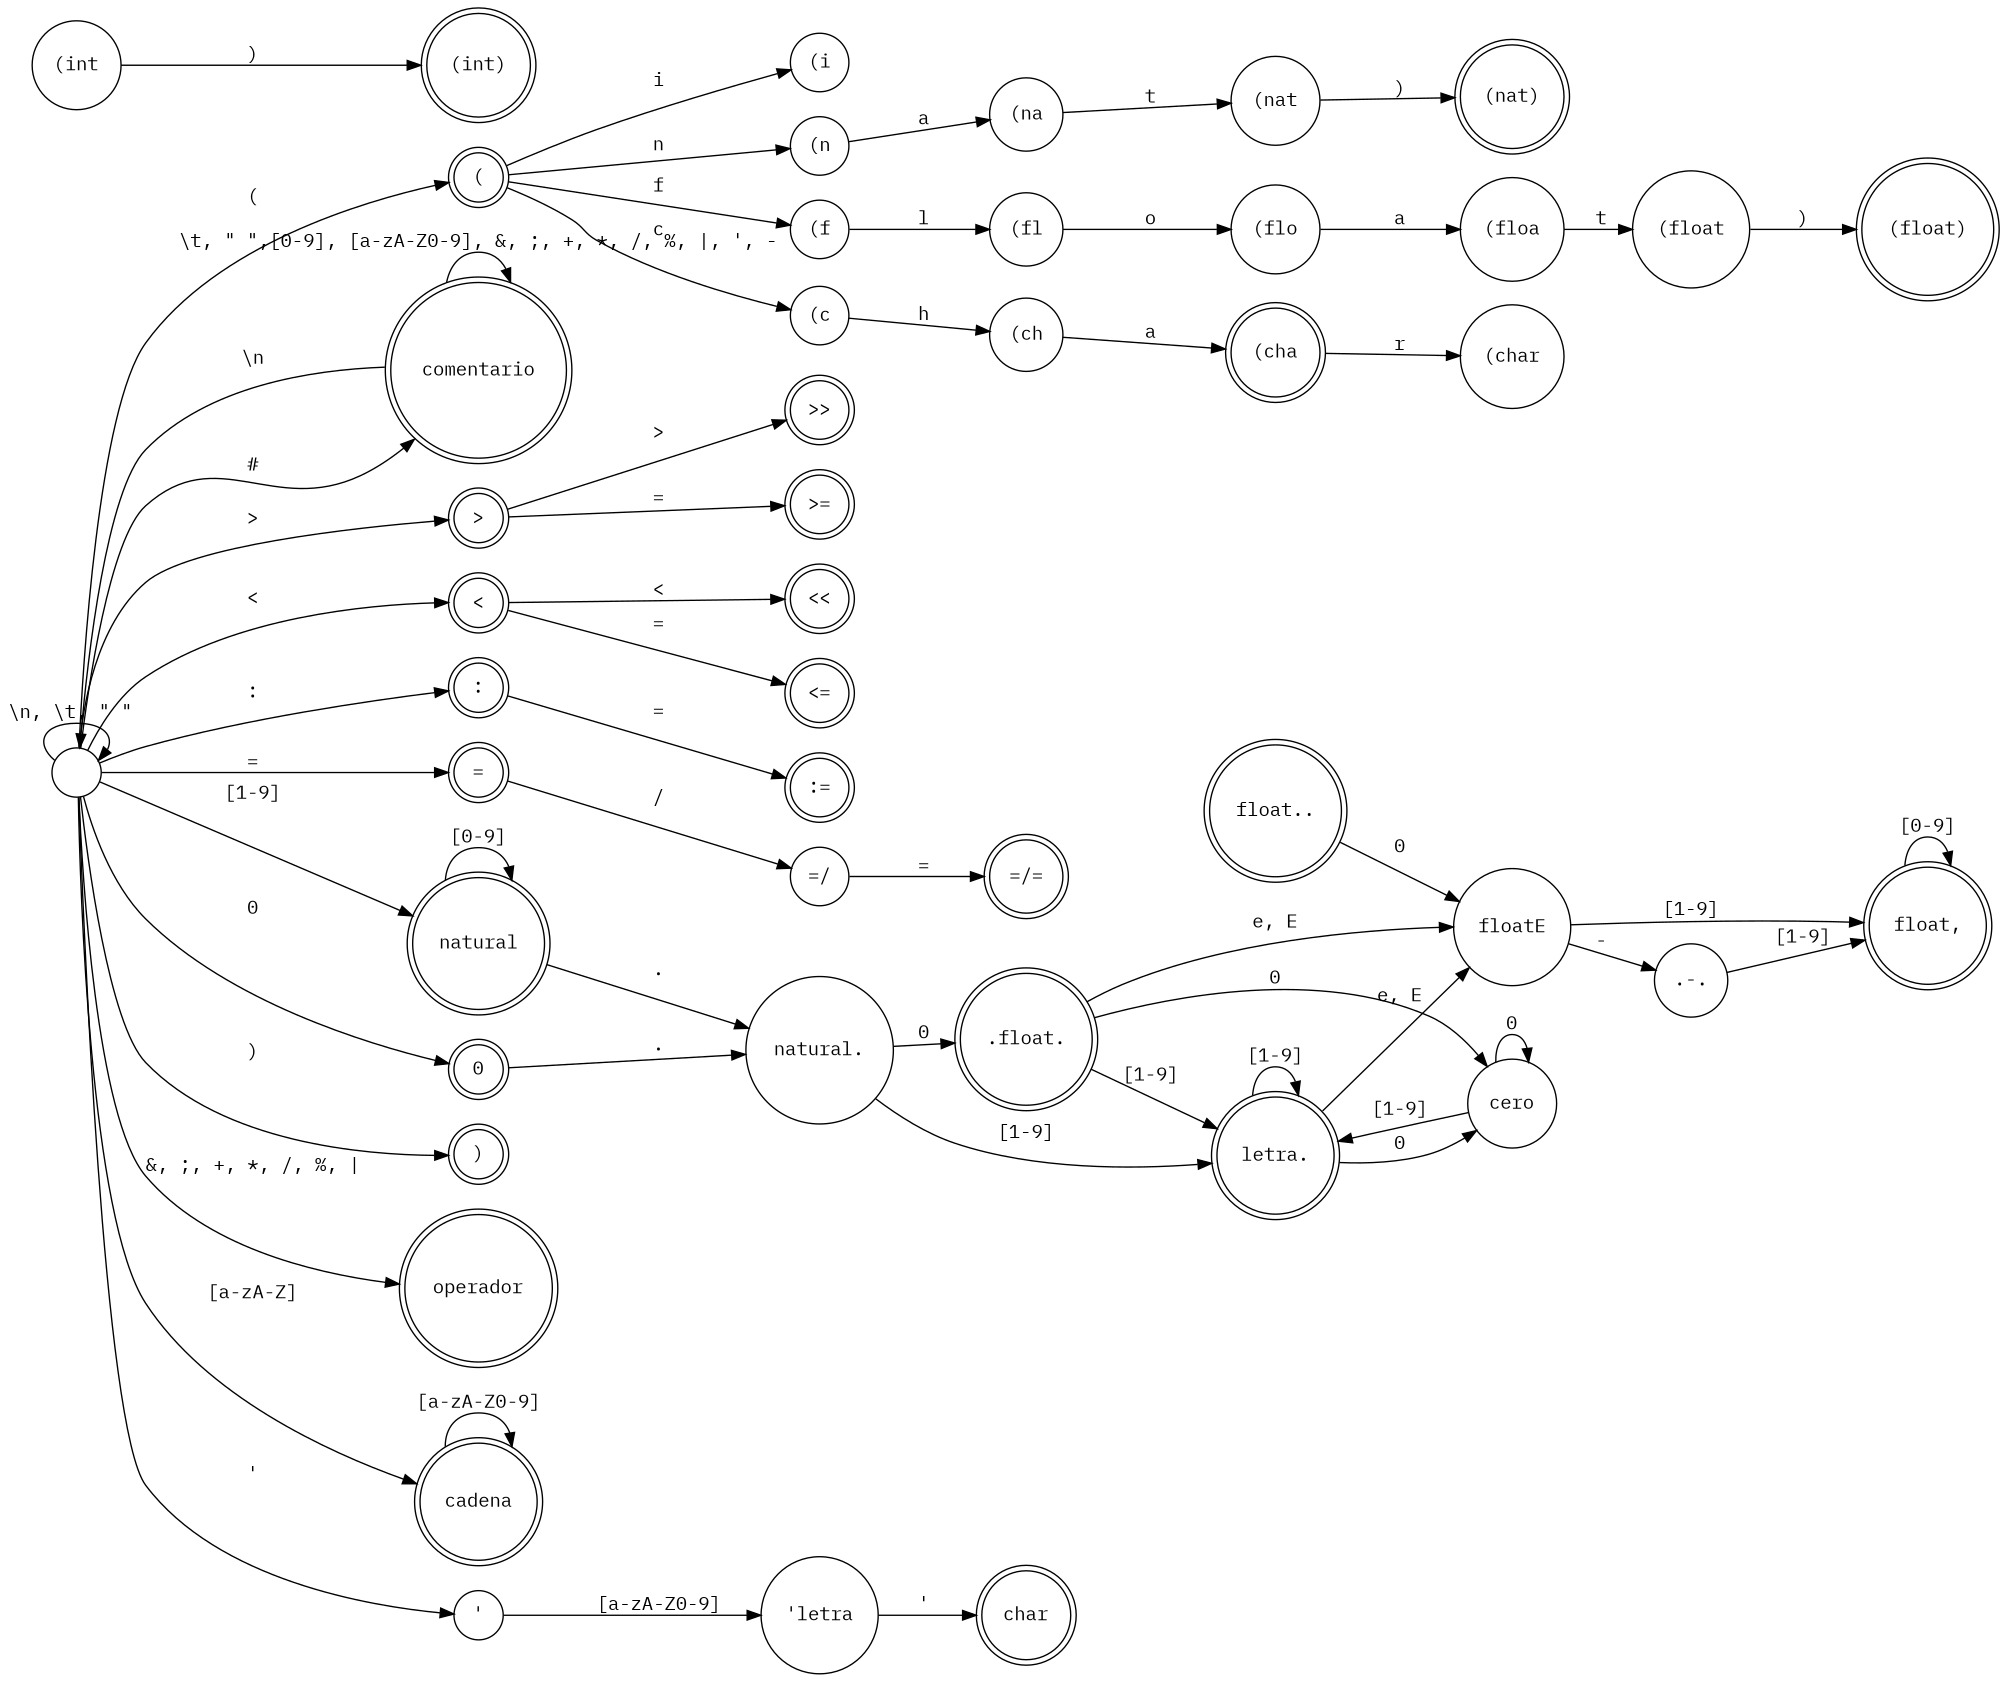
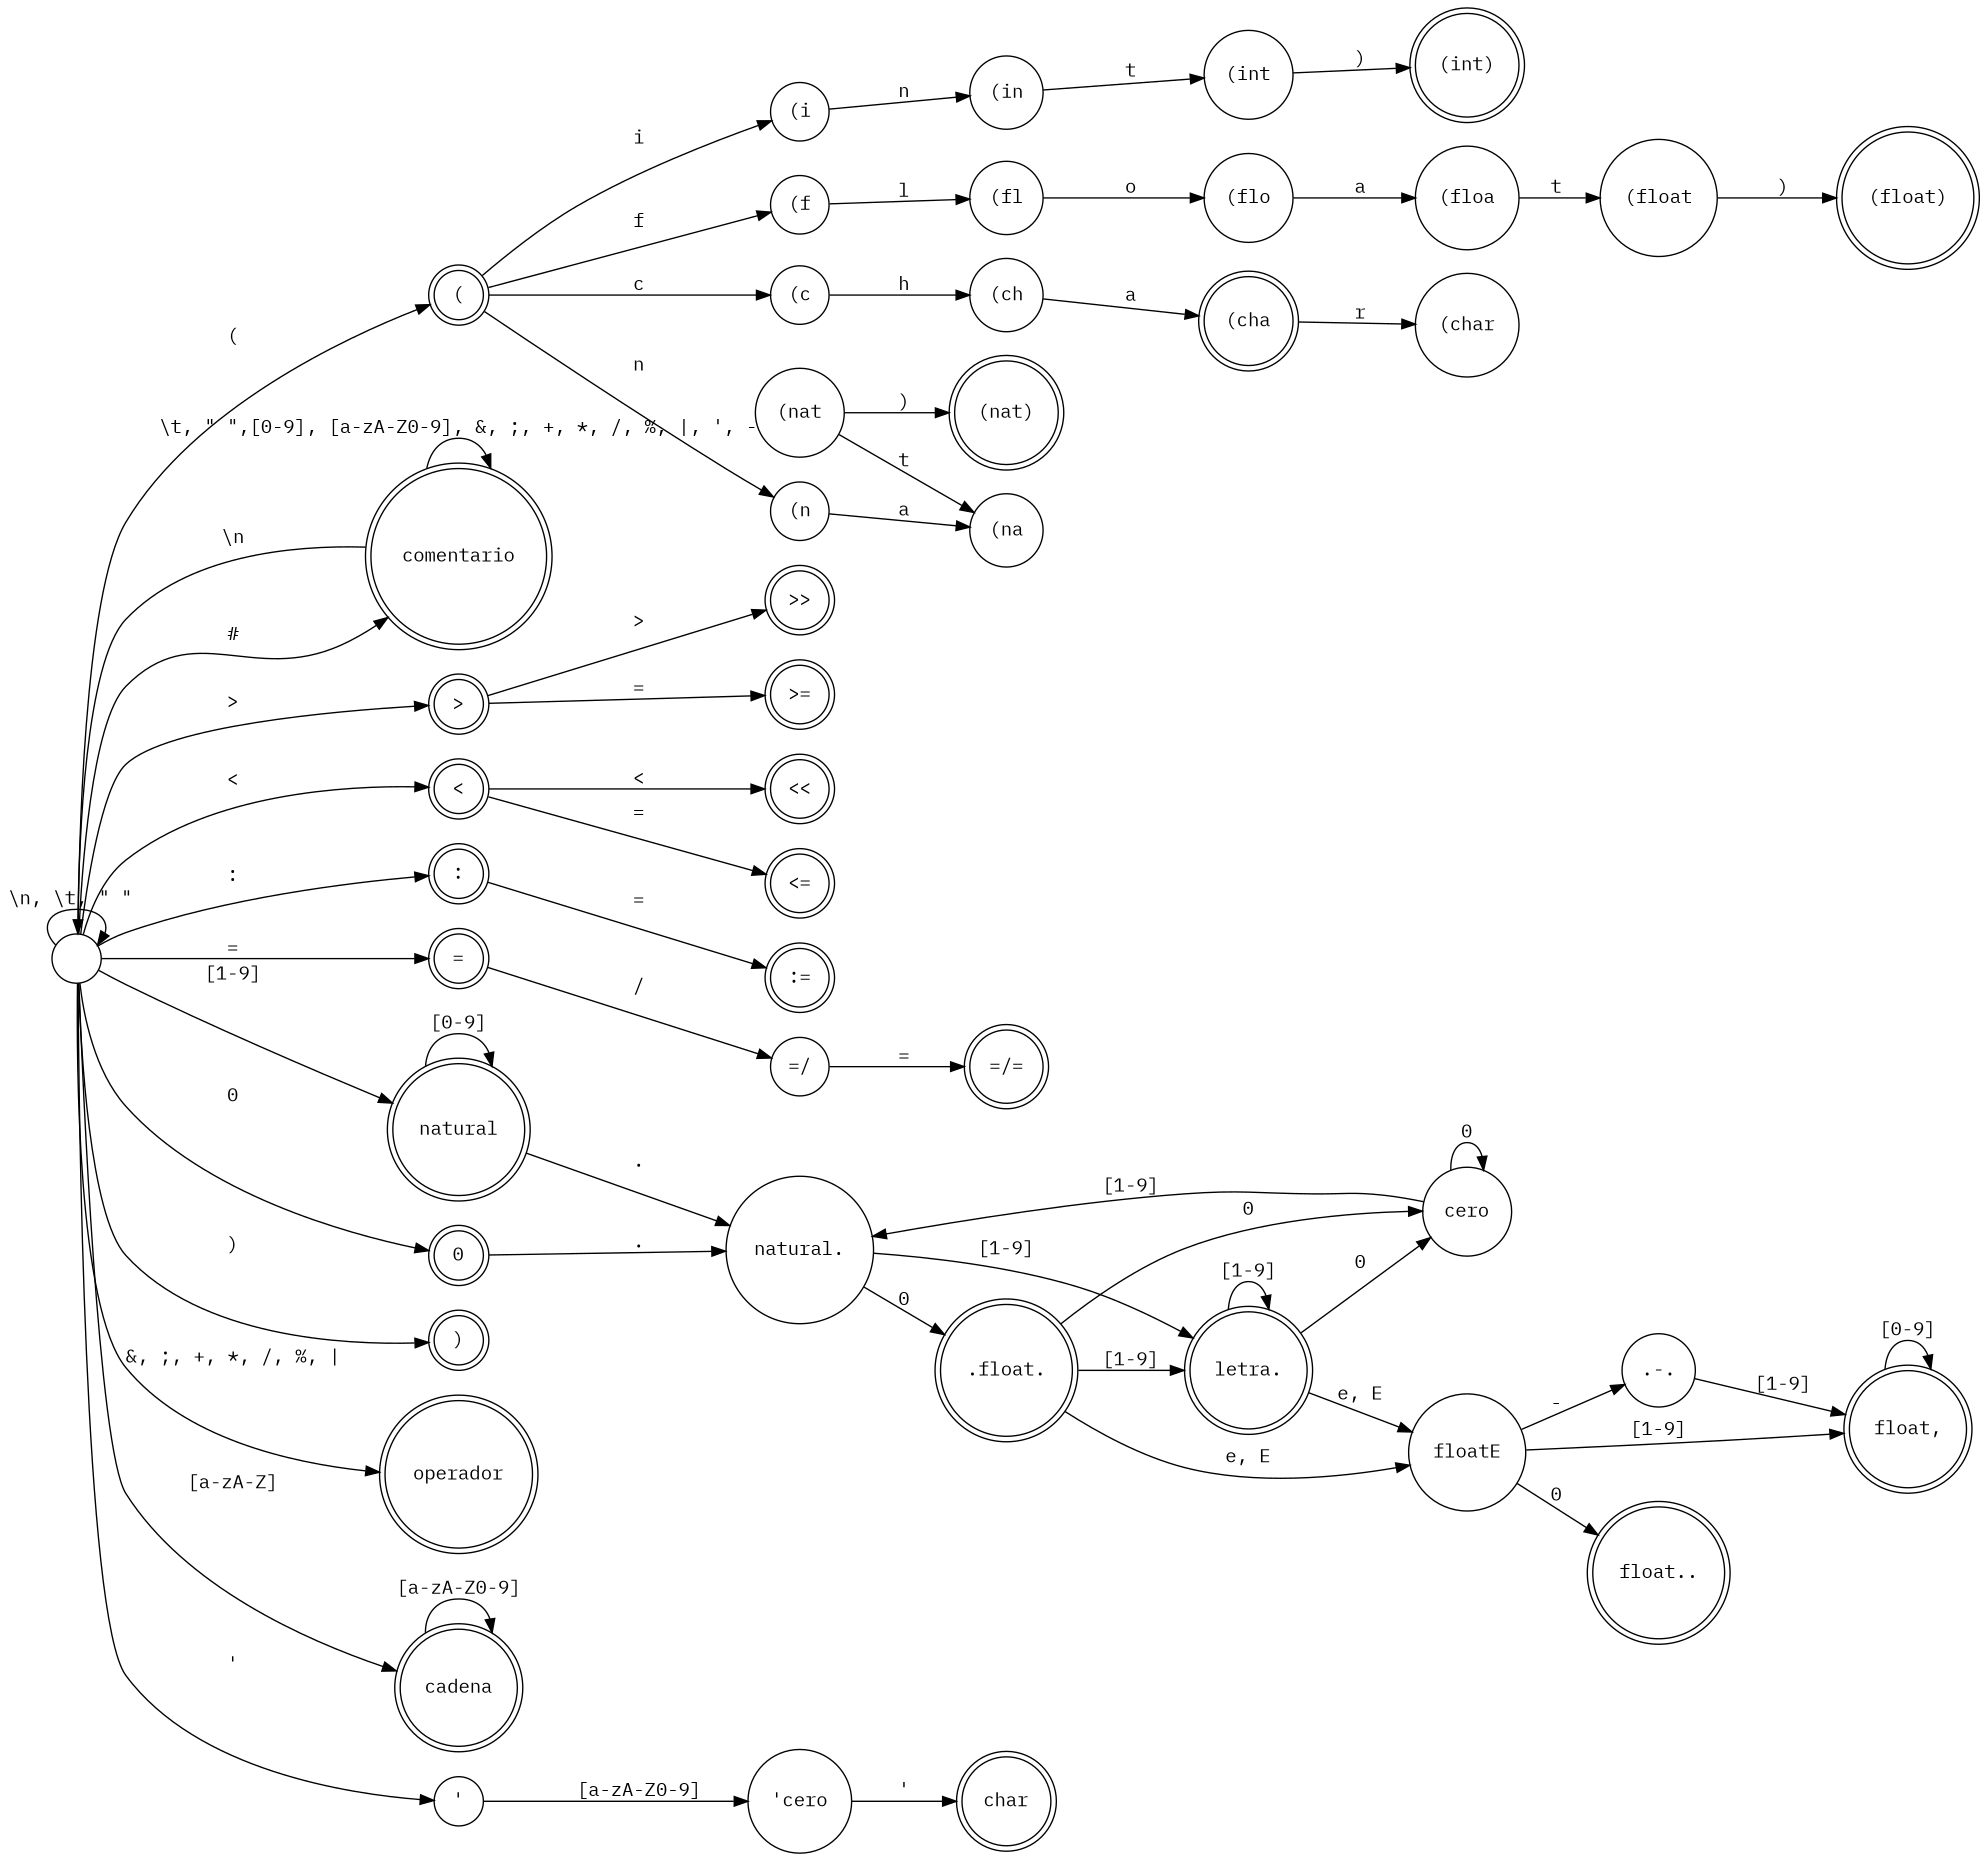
node "(in": added
edge "(na" -> "(nat": reversed
edge "float.." -> "floatE": reversed
edge "cero" -> "letra.": now "cero" -> "natural."
node "'letra": label "'letra" -> "'cero"
